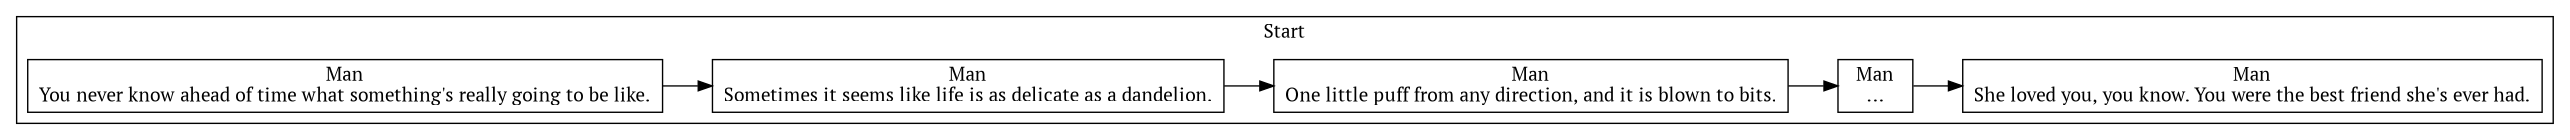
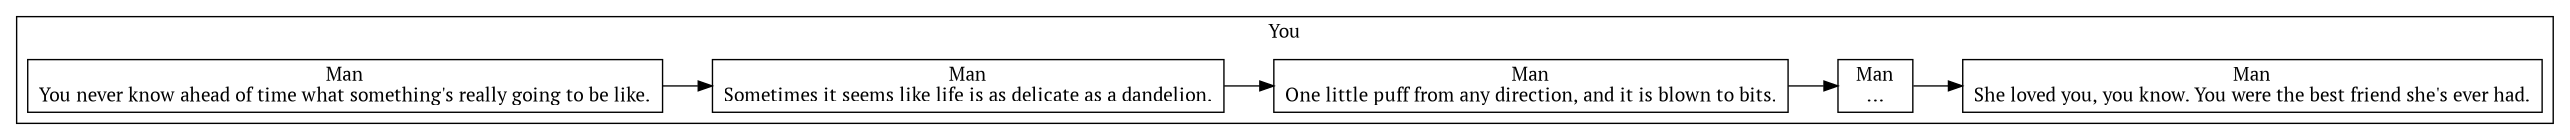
cluster "Start": label "Start" -> "You"
